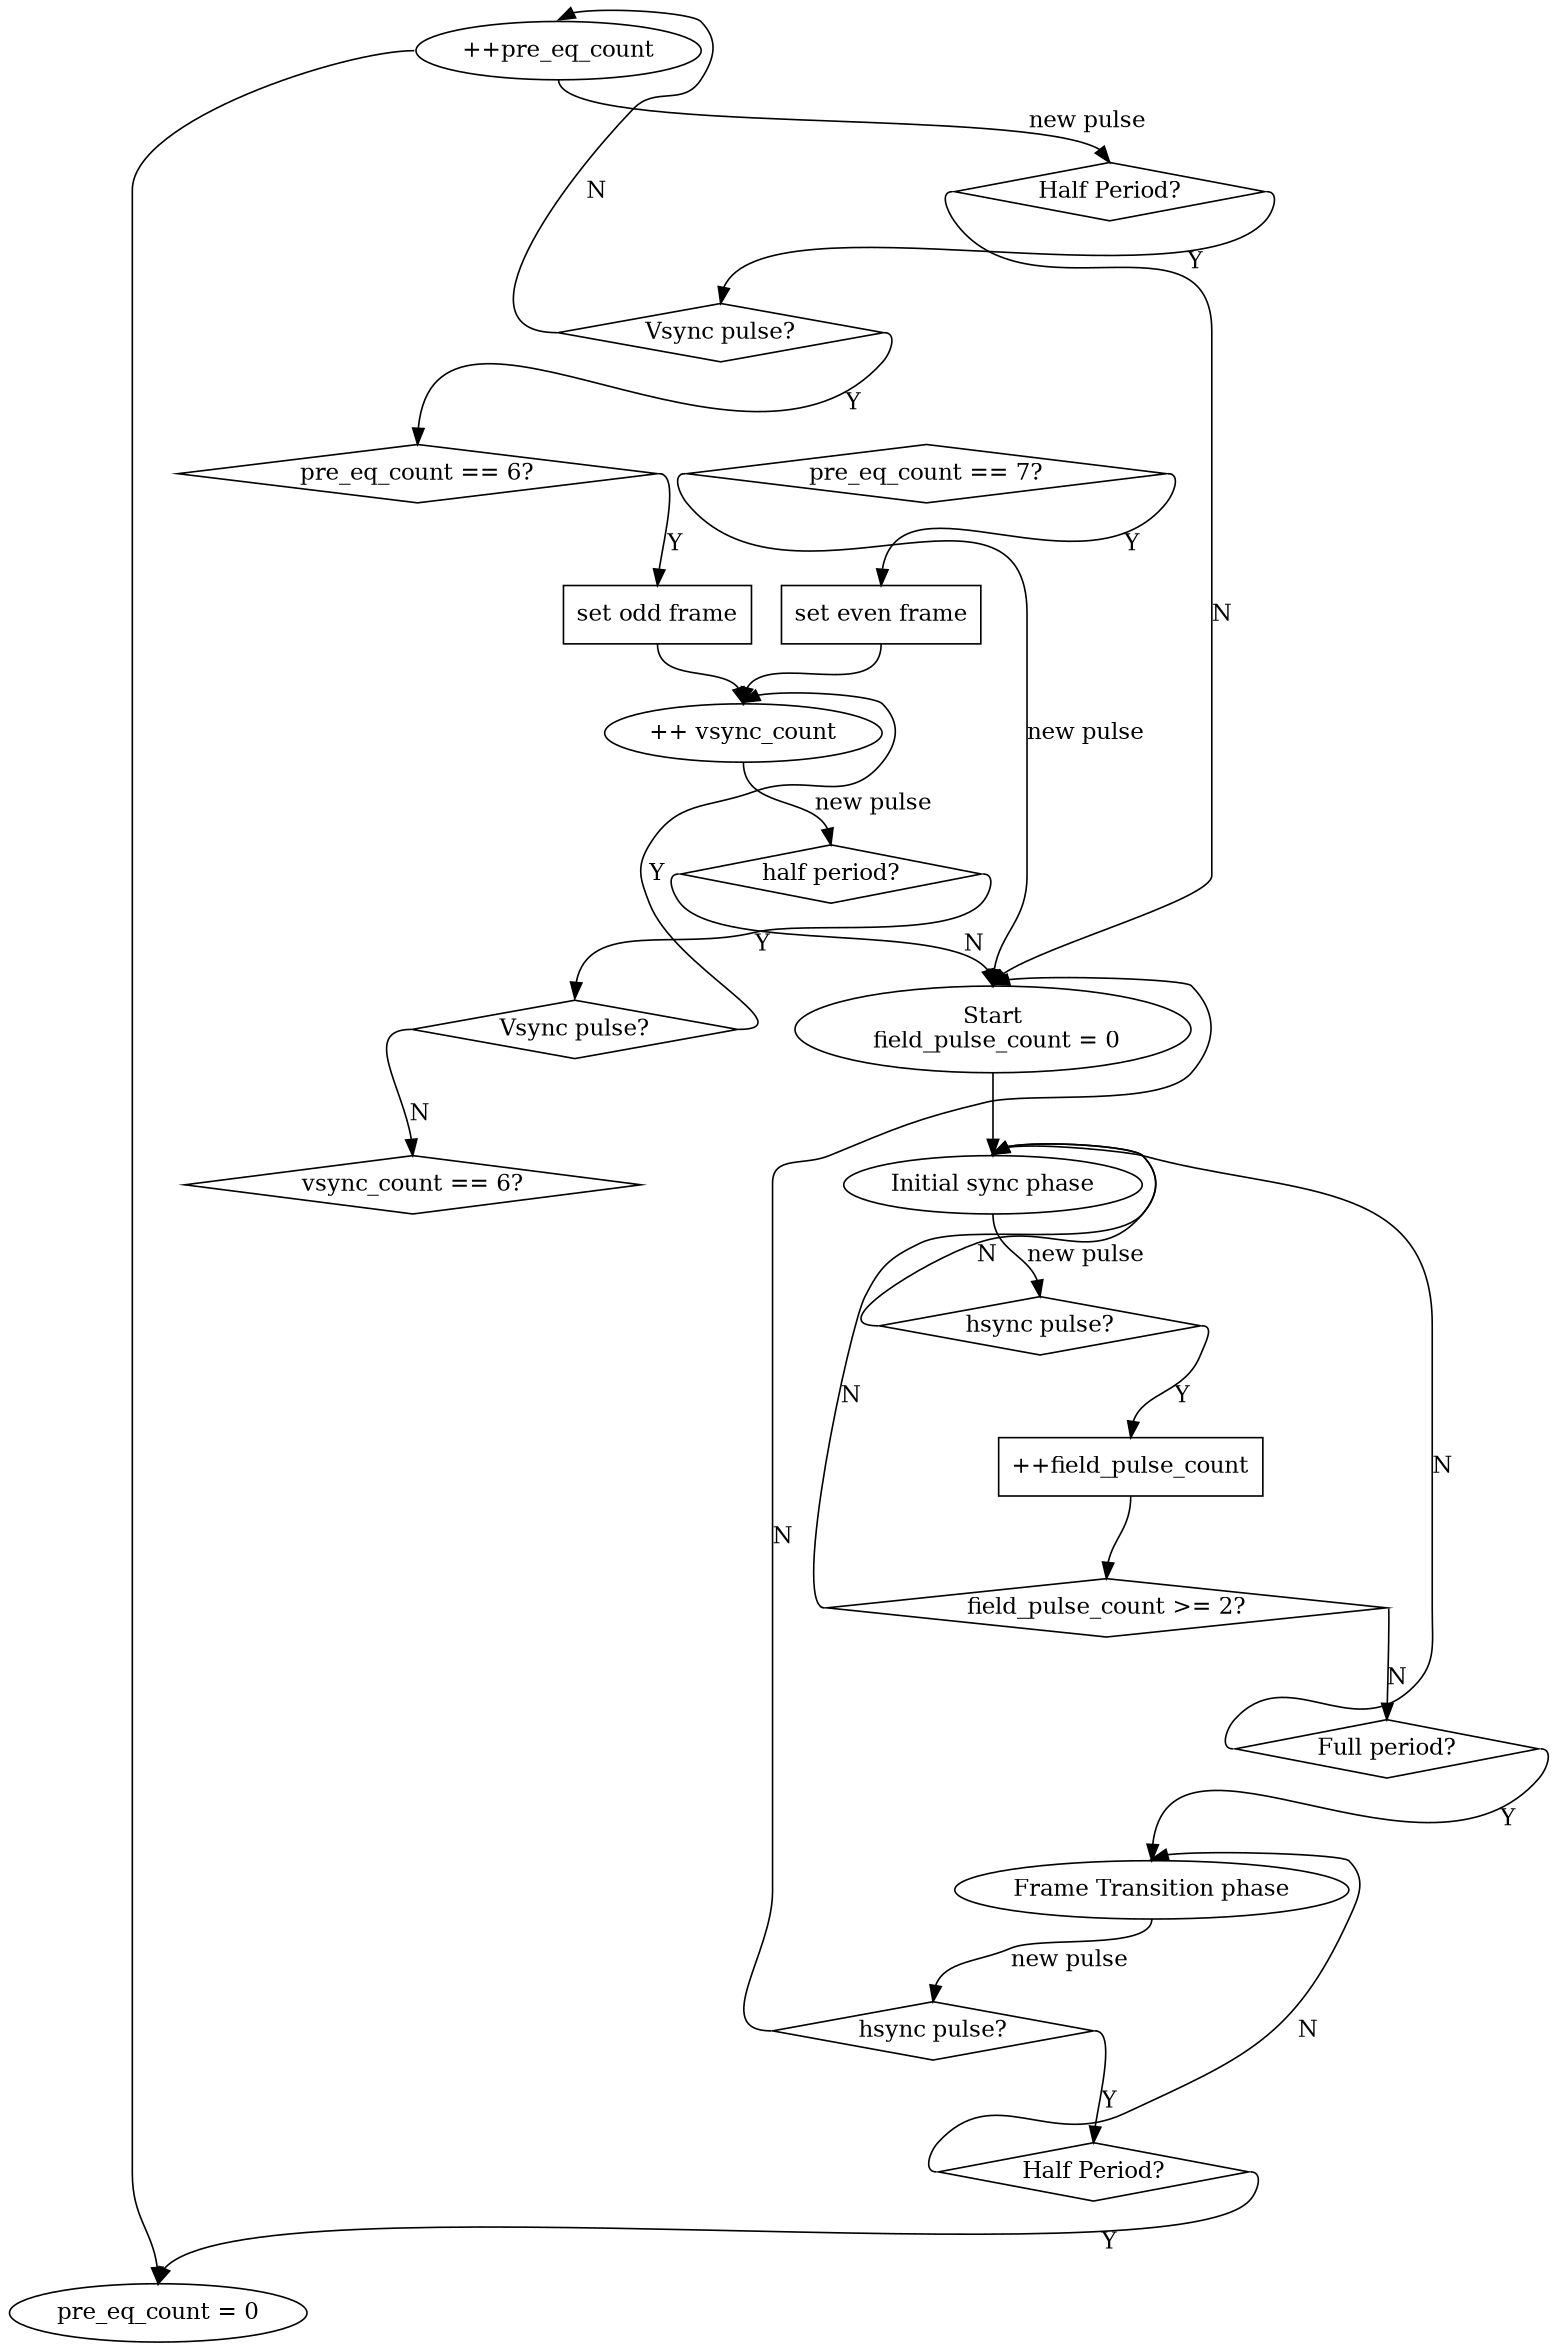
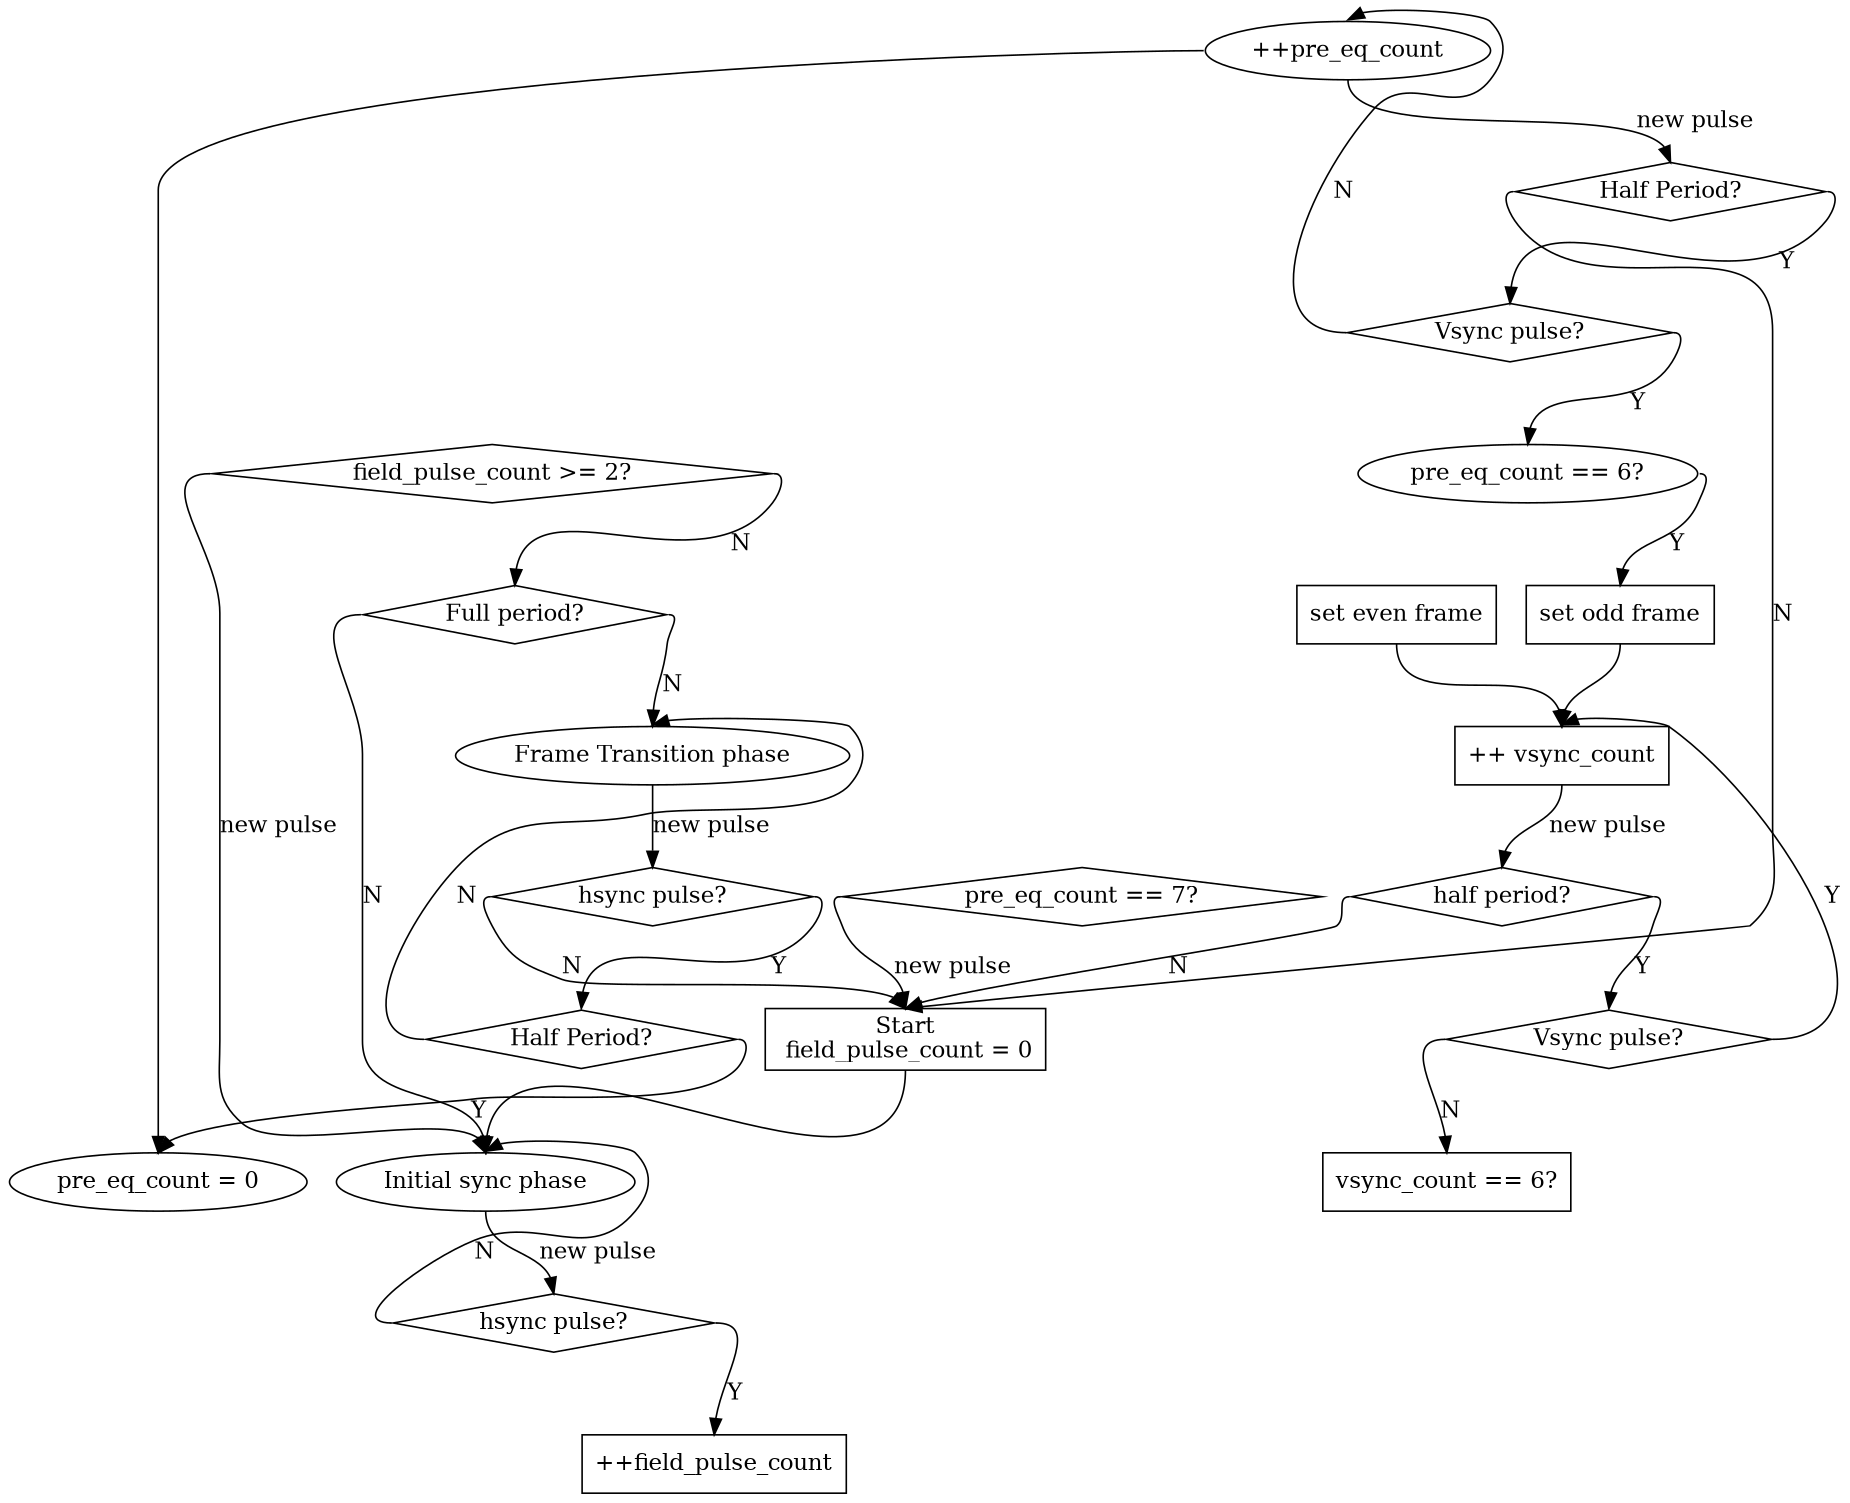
node "pre_eq_count == 6?": shape diamond -> ellipse
edge "pre_eq_count == 7?" -> "set even frame": removed, label "Y"
node "++ vsync_count": shape ellipse -> box
node "Start field_pulse_count = 0": shape ellipse -> box
node "vsync_count == 6?": shape diamond -> box
edge "field_pulse_count >= 2?" -> "Initial sync phase": label "N" -> "new pulse"
edge "++field_pulse_count" -> "field_pulse_count >= 2?": removed
edge "Full period?" -> "Frame Transition phase": label "Y" -> "N"
